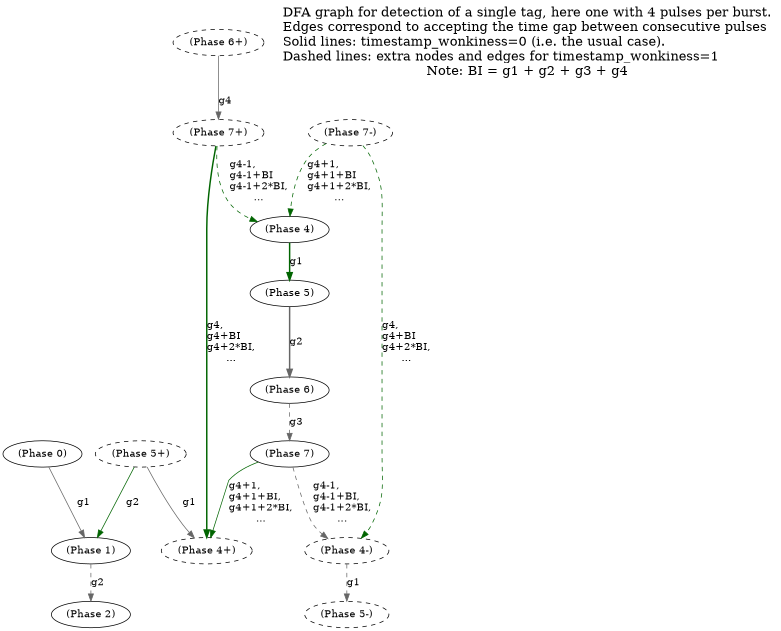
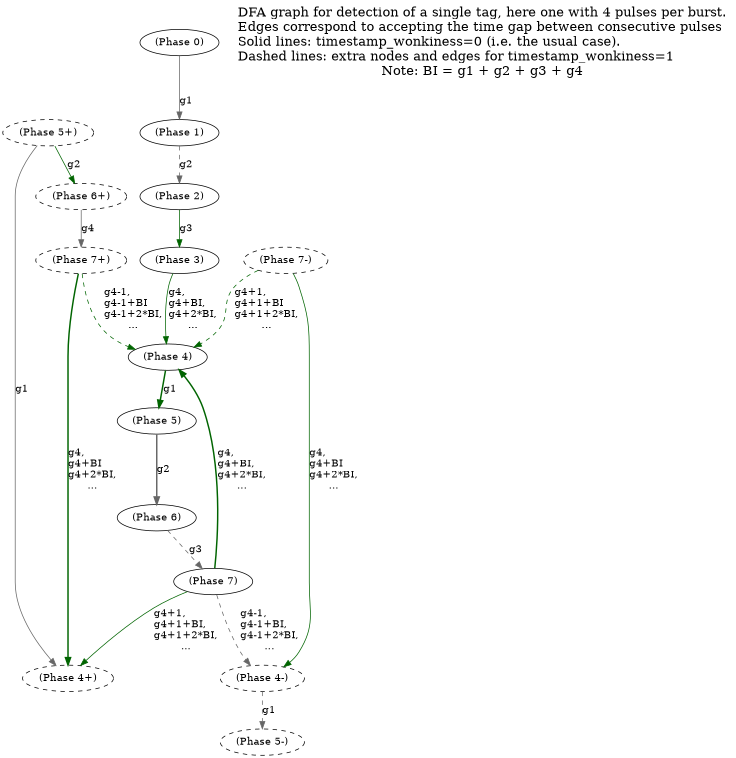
node "(Phase 3)": added
edge "(Phase 7-)" -> "(Phase 4-)": style dashed -> solid
edge "(Phase 7)" -> "(Phase 4)": added, label "g4, g4+BI, g4+2*BI, ..."
edge "(Phase 5+)" -> "(Phase 1)": now "(Phase 5+)" -> "(Phase 6+)"
